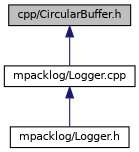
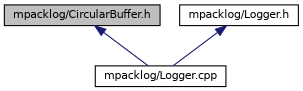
node "cpp/CircularBuffer.h": label "cpp/CircularBuffer.h" -> "mpacklog/CircularBuffer.h"
edge "mpacklog/Logger.h" -> "mpacklog/Logger.cpp": reversed
